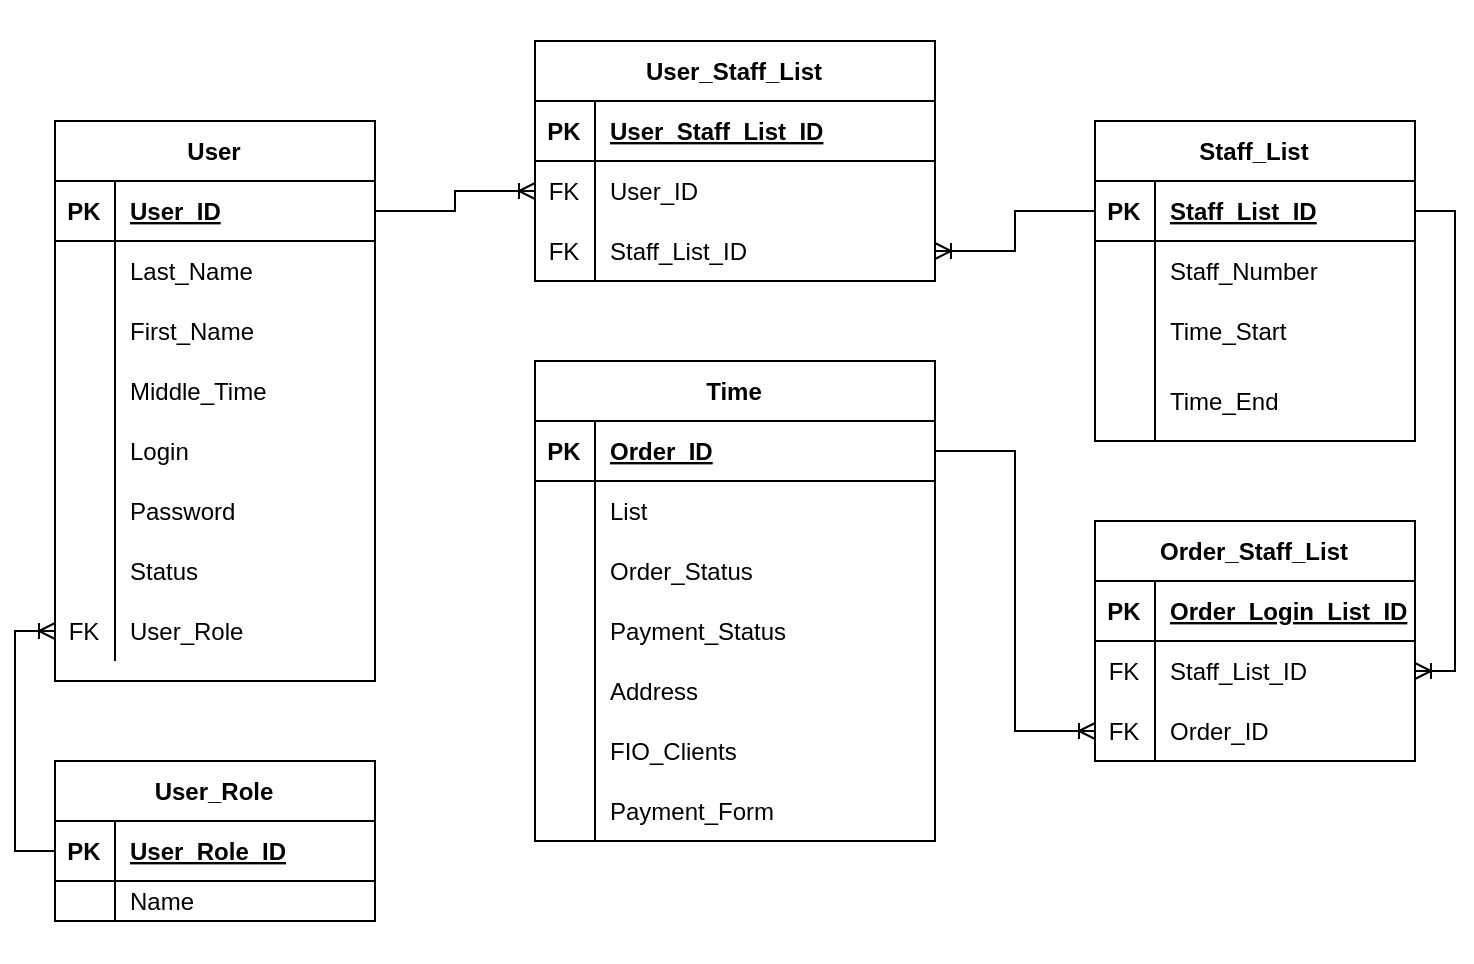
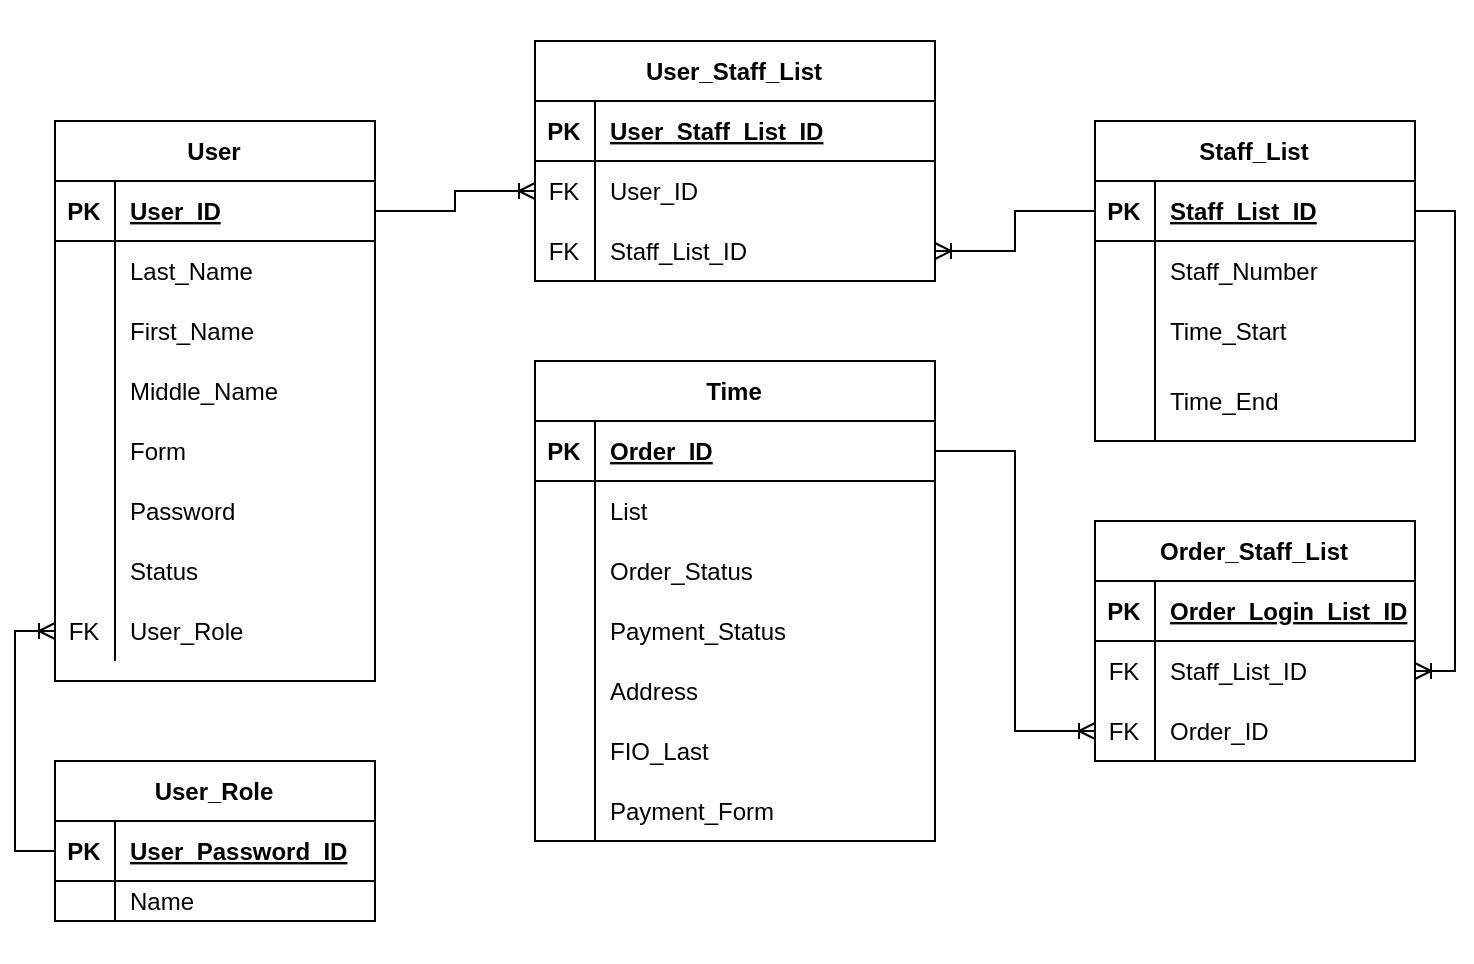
node "Middle_Time": label "Middle_Time" -> "Middle_Name"
node "Login": label "Login" -> "Form"
node "FIO_Clients": label "FIO_Clients" -> "FIO_Last"
node "User_Role_ID": label "User_Role_ID" -> "User_Password_ID"
